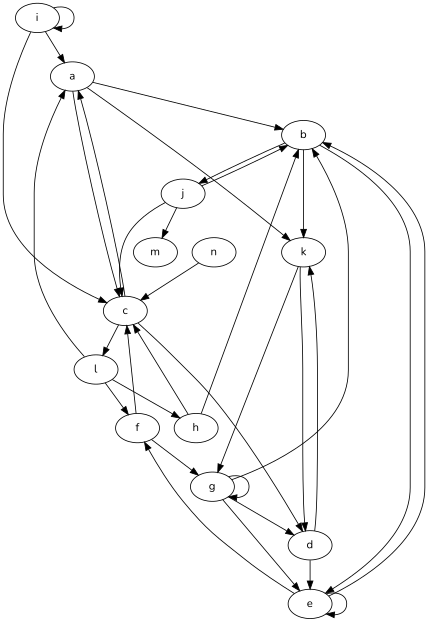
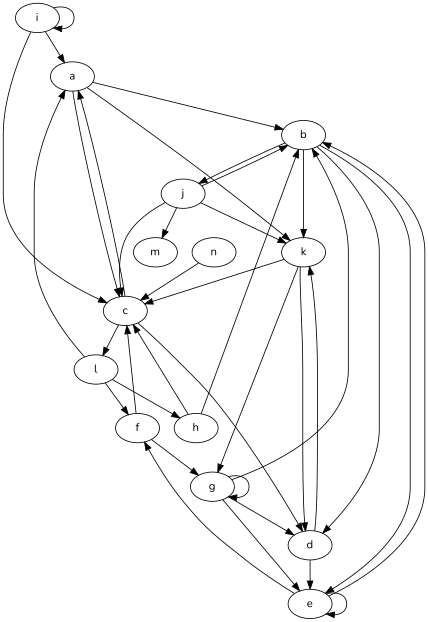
edge "j" -> "k": added
edge "k" -> "c": added
edge "b" -> "d": added
